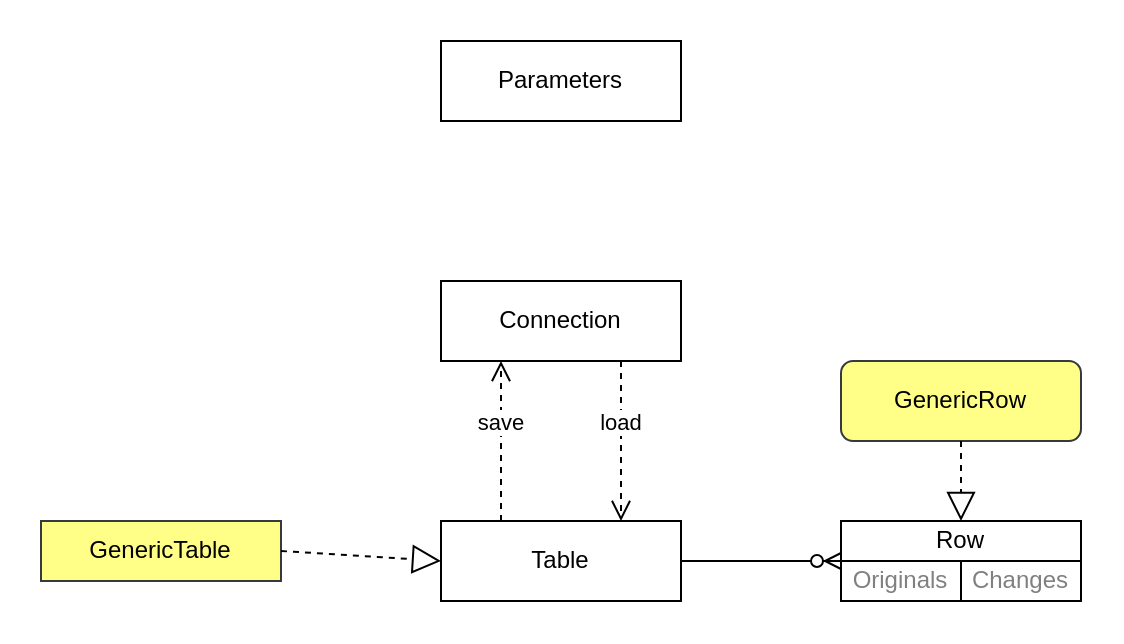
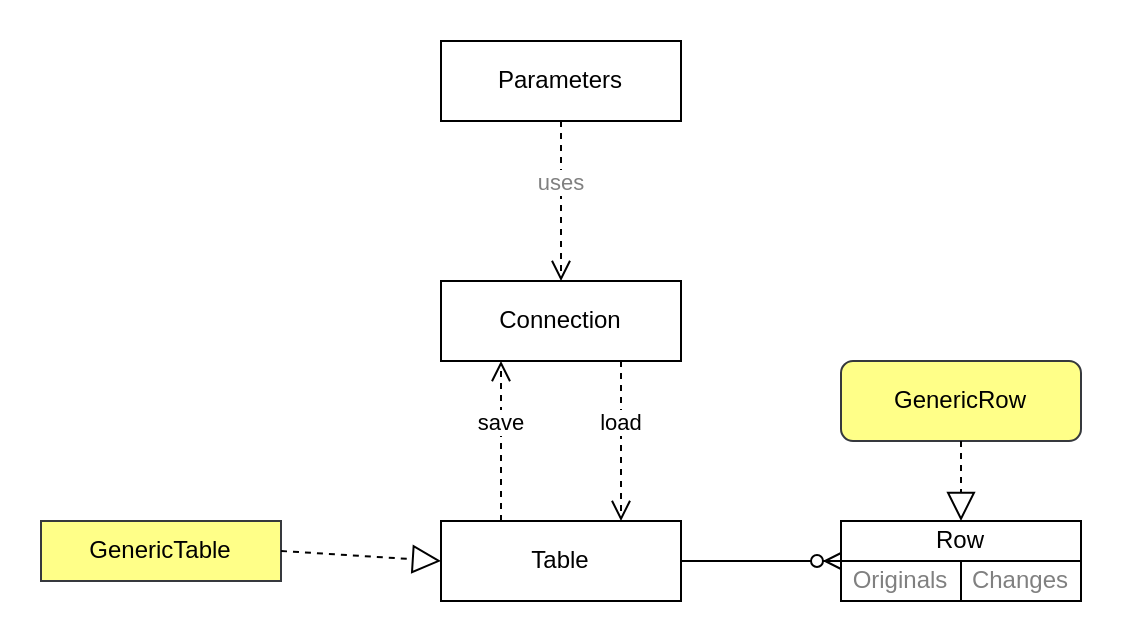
edge "Parameters" -> "Connection": added, label "uses"
